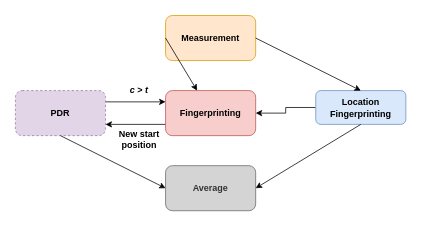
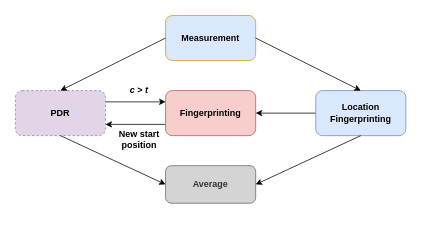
node "Measurement": fillcolor #ffe6cc -> #dae8fc
edge "Measurement" -> "Fingerprinting": now "Measurement" -> "PDR"
node "Location Fingerprinting": size 90x34 -> 90x45
node "Average": size 90x45 -> 90x38
